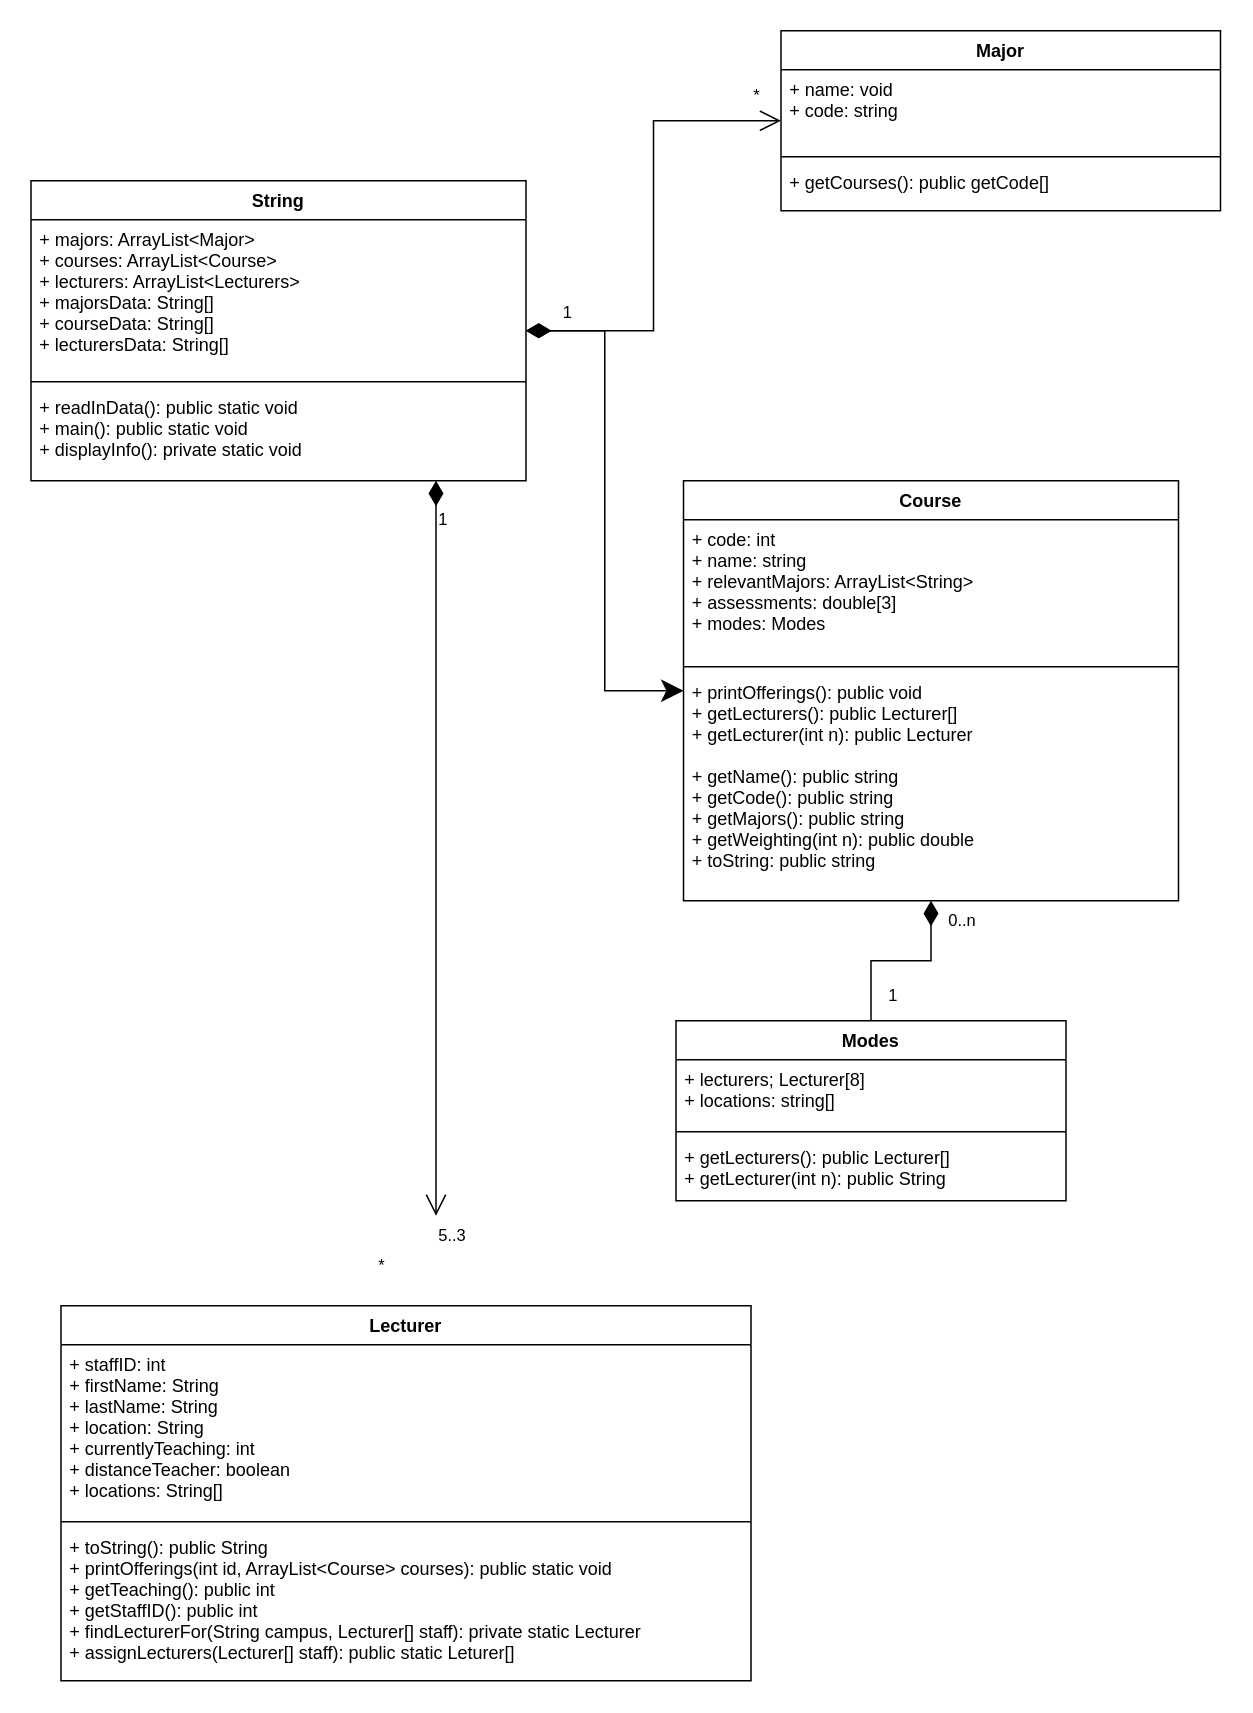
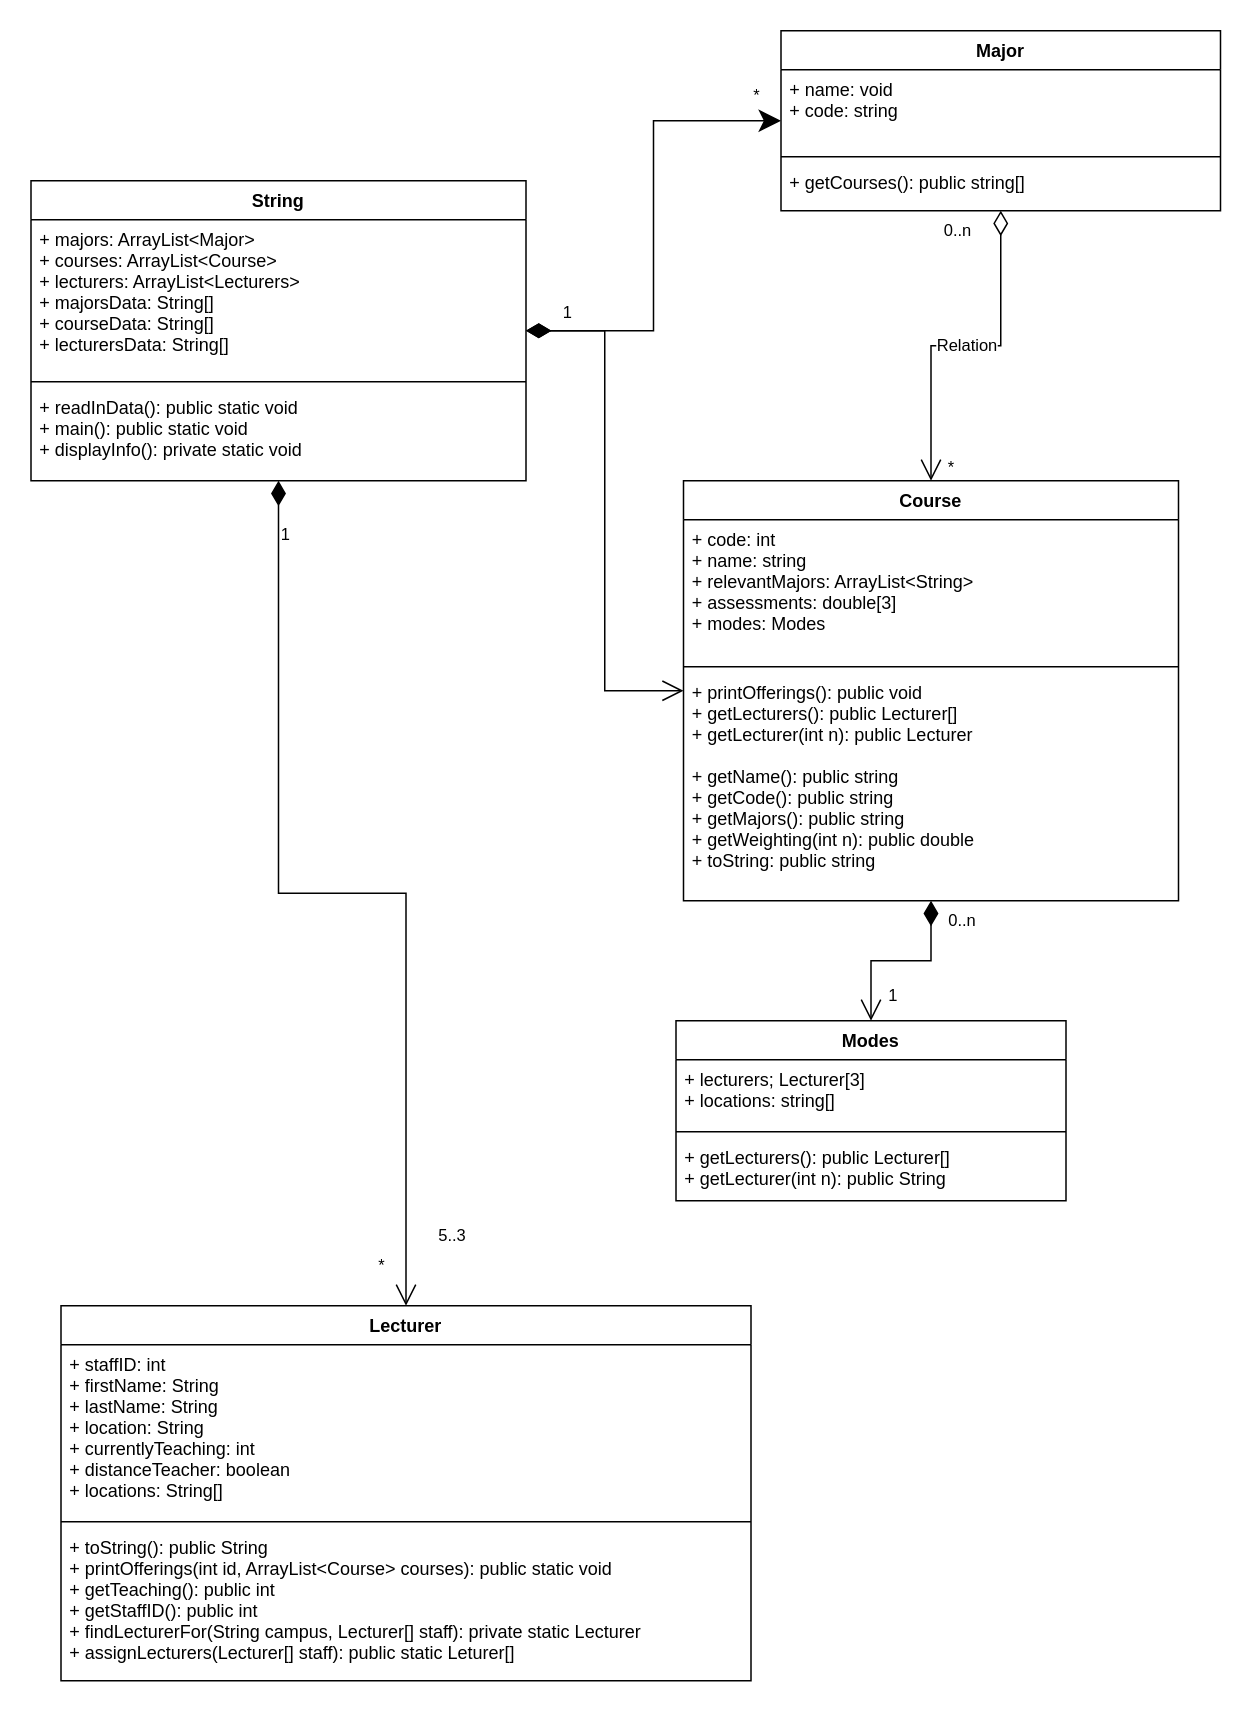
edge "Major" -- "String": arrowhead open -> classic
node "+ getCourses(): public getCode[]": label "+ getCourses(): public getCode[]" -> "+ getCourses(): public string[]"
edge "Major" -- "Course": added, labels "0..n", "Relation", "*"
edge "String" -- "Course": arrowhead classic -> open
edge "String" -- "5..3": now "String" -- "Lecturer"
edge "Modes" -> "Course": arrowhead none -> open
node "+ lecturers; Lecturer[8] + locations: string[]": label "+ lecturers; Lecturer[8] + locations: string[]" -> "+ lecturers; Lecturer[3] + locations: string[]"
